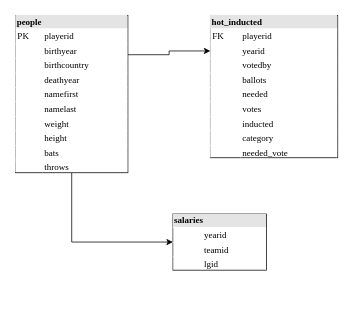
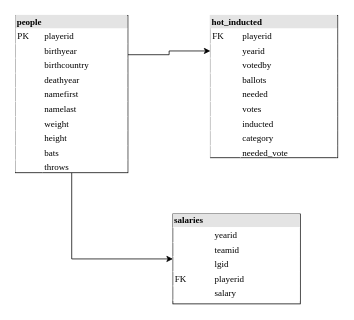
node "salaries yearid teamid lgid FK playerid salary": size 94x56 -> 128x90
